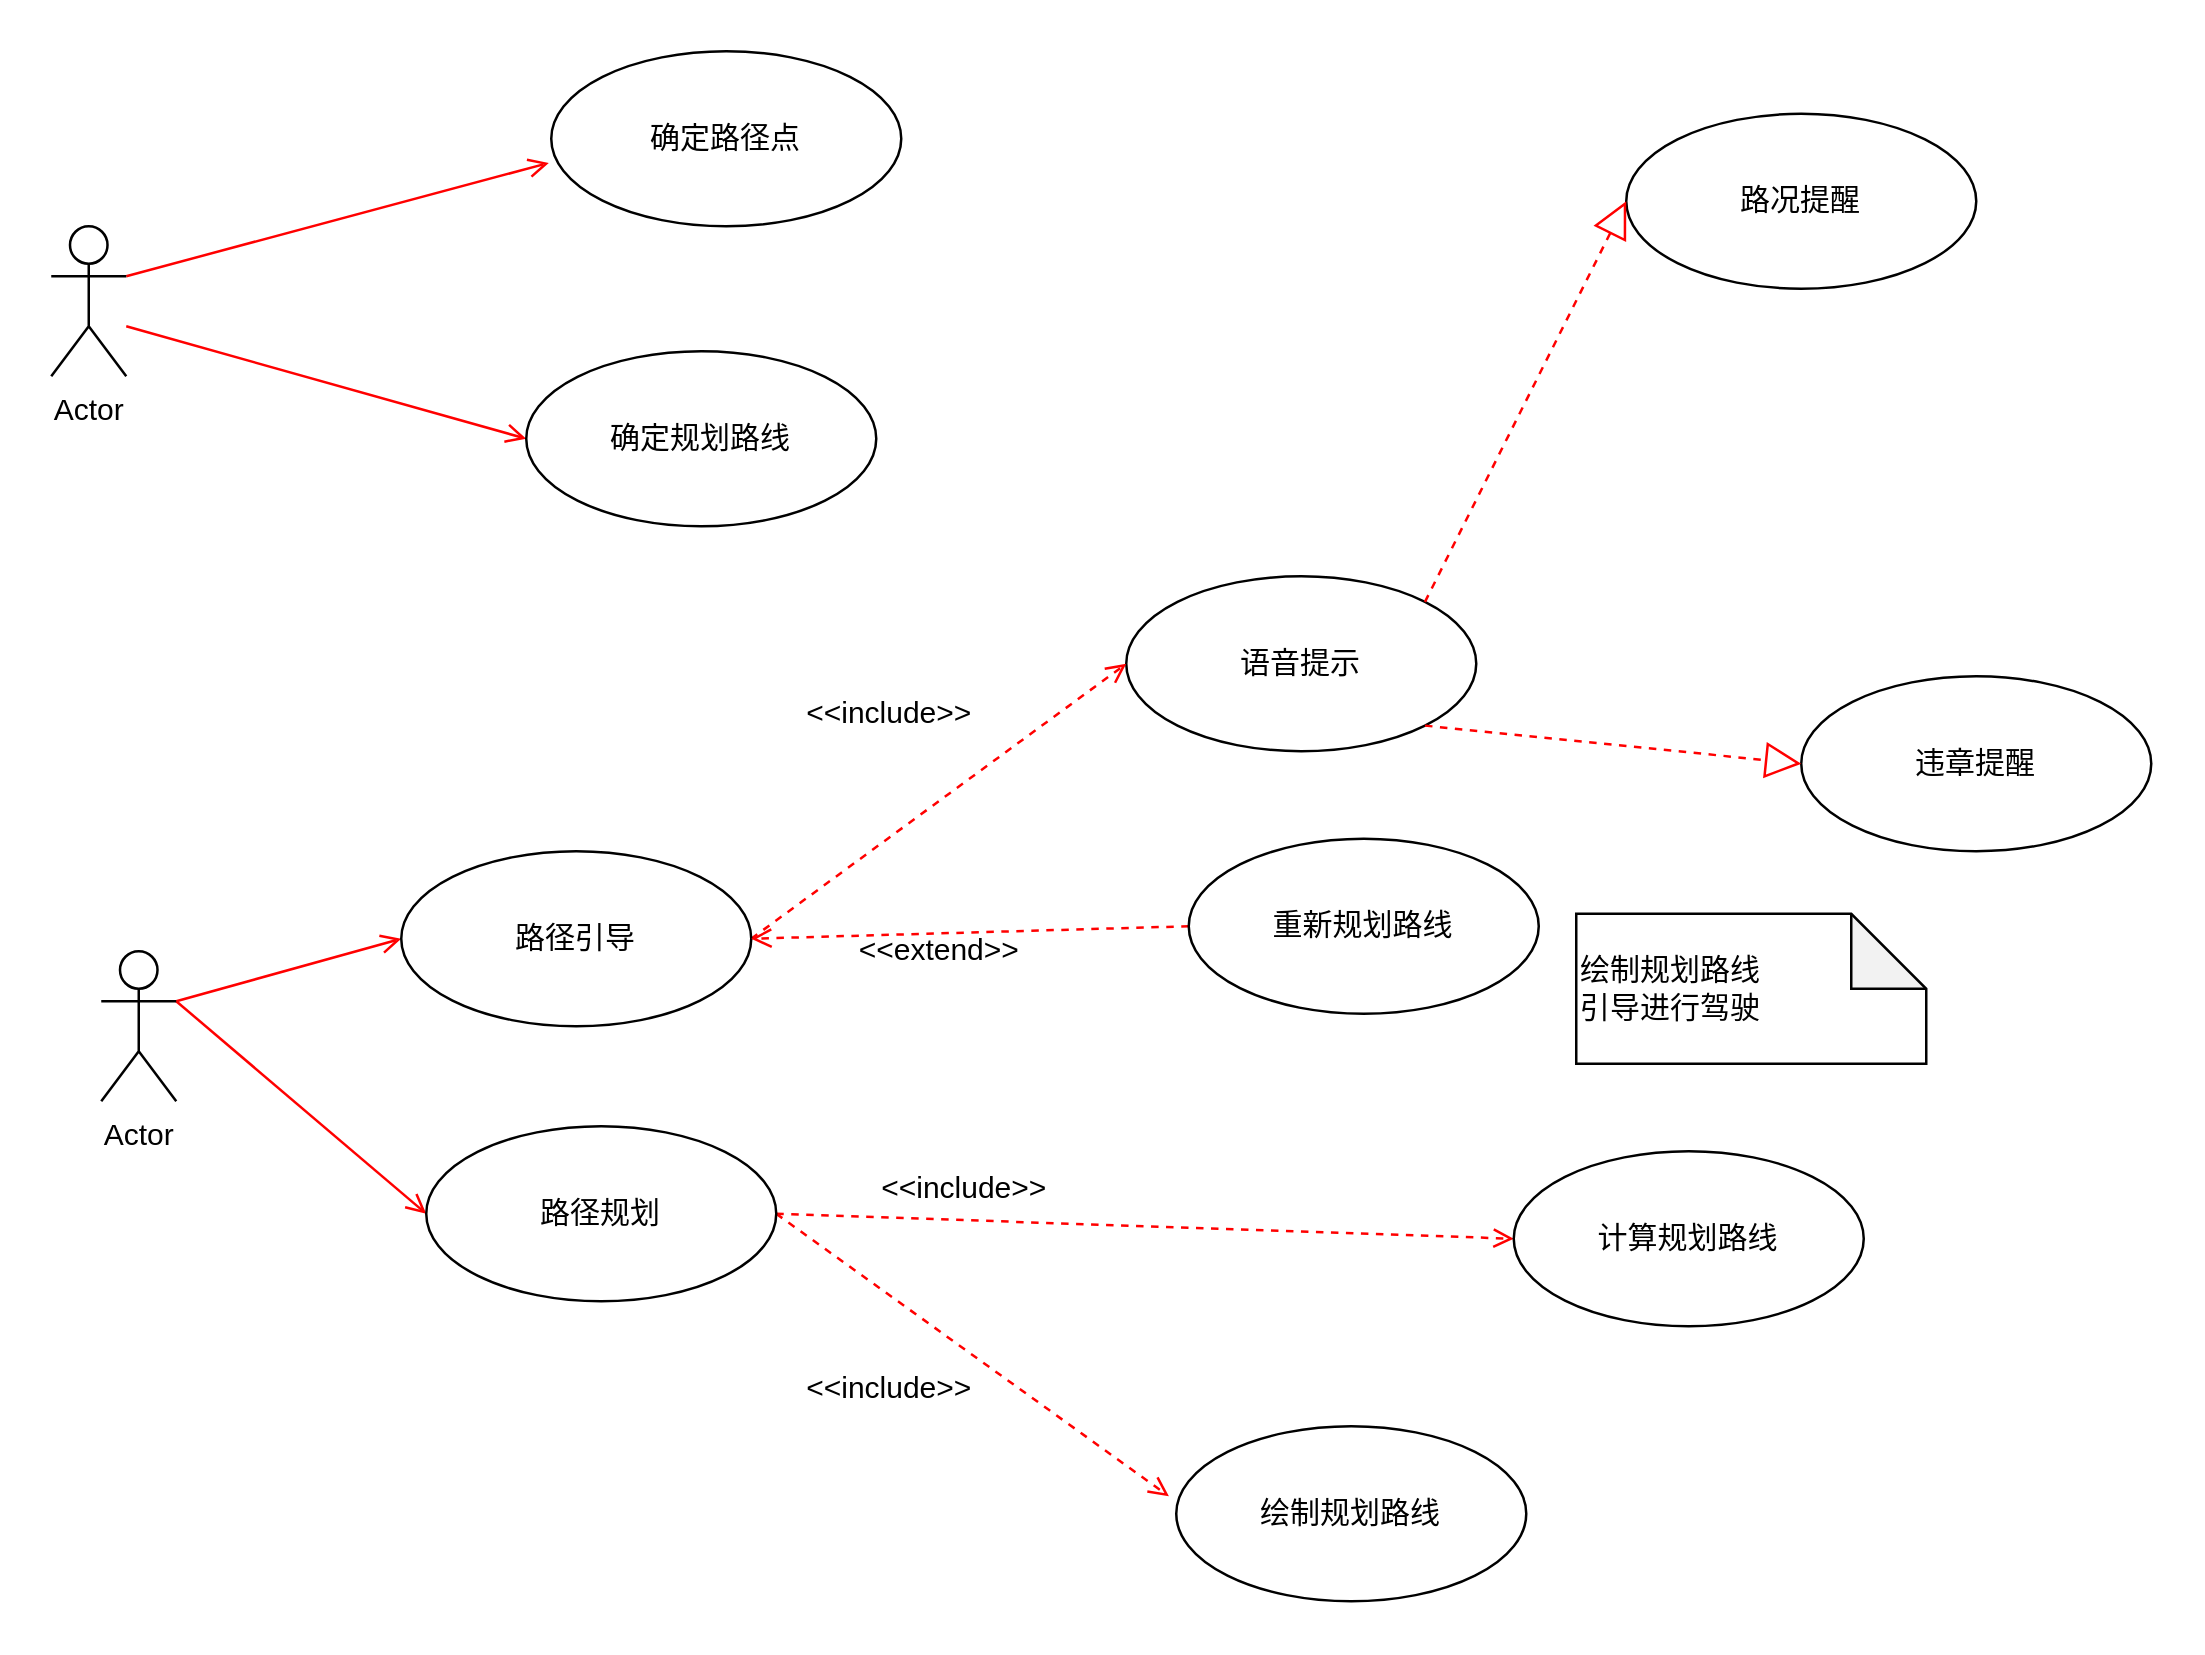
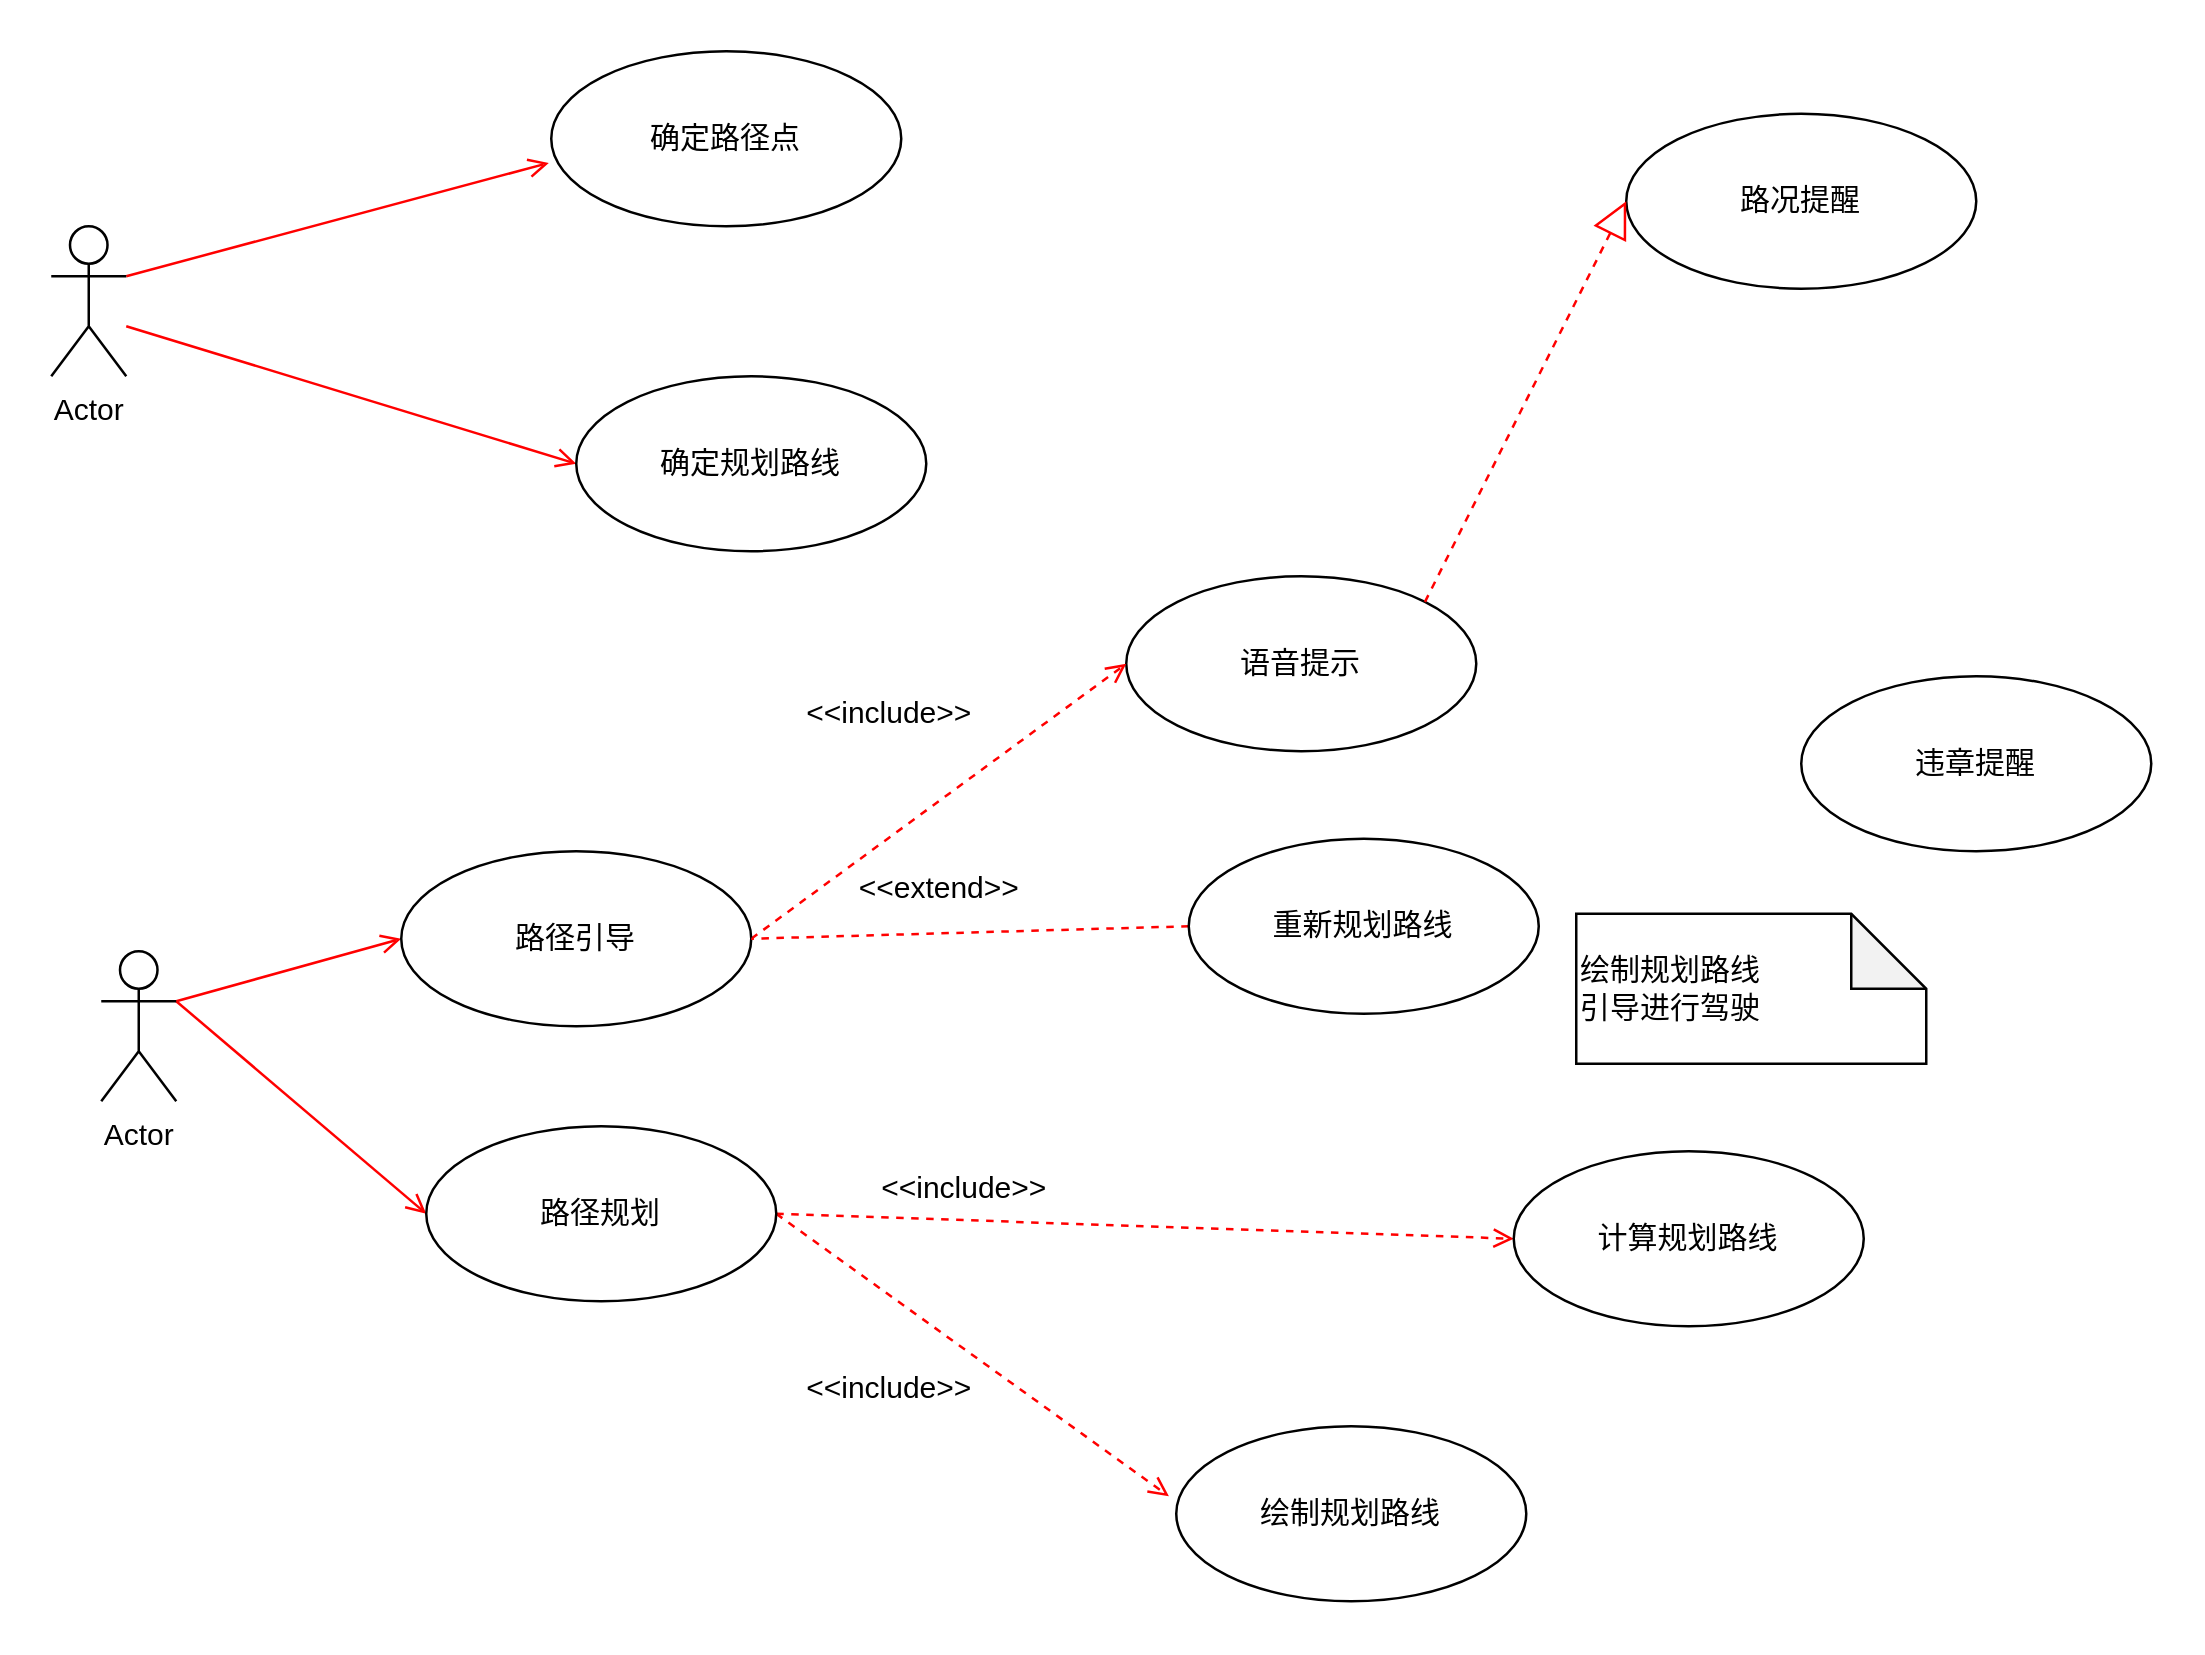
node "确定规划路线": moved (701, 439) -> (751, 464)
edge "语音提示" -> "违章提醒": removed
edge "重新规划路线" -> "路径引导": arrowhead open -> none
node "<<extend>>": moved (939, 951) -> (939, 889)
